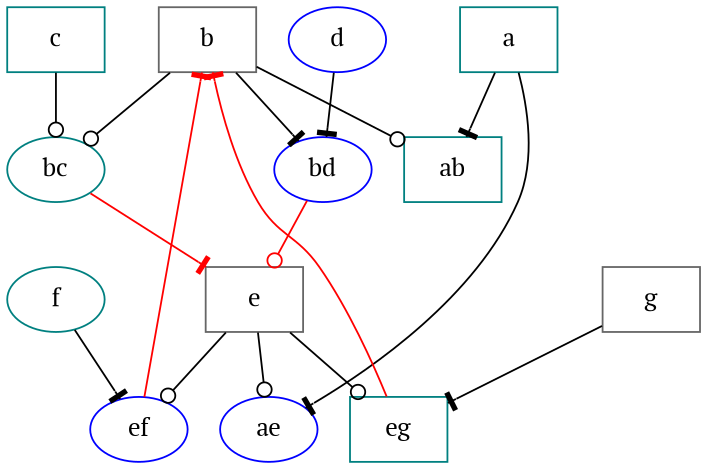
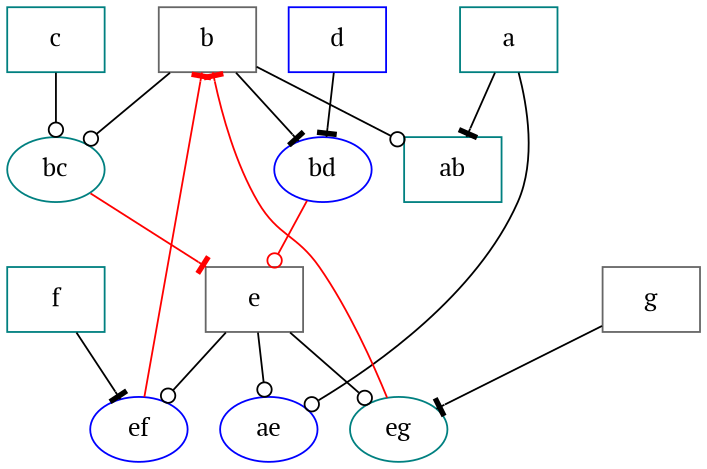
node "d": shape ellipse -> box
edge "a" -> "ae": arrowhead tee -> odot
node "f": shape ellipse -> box
node "eg": shape box -> ellipse
